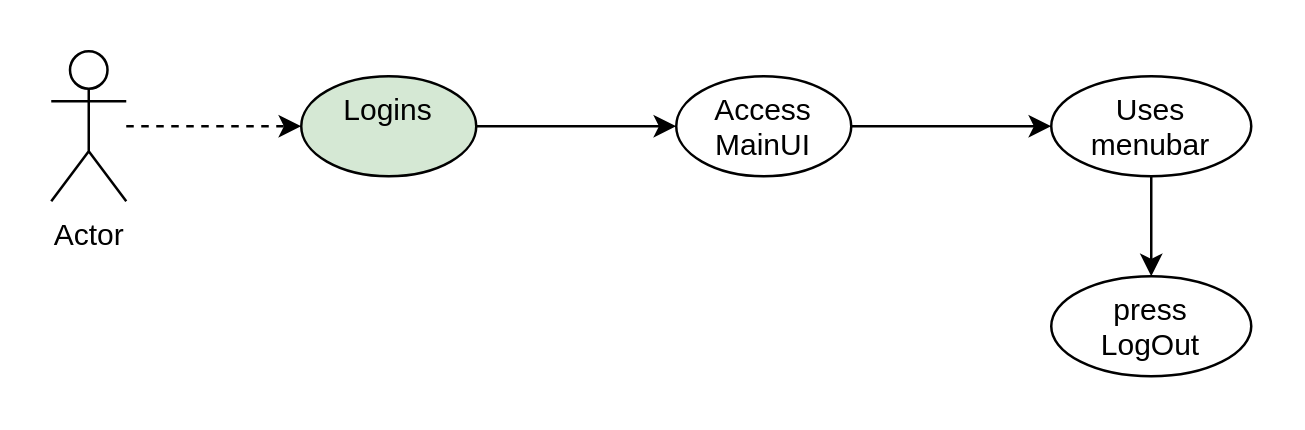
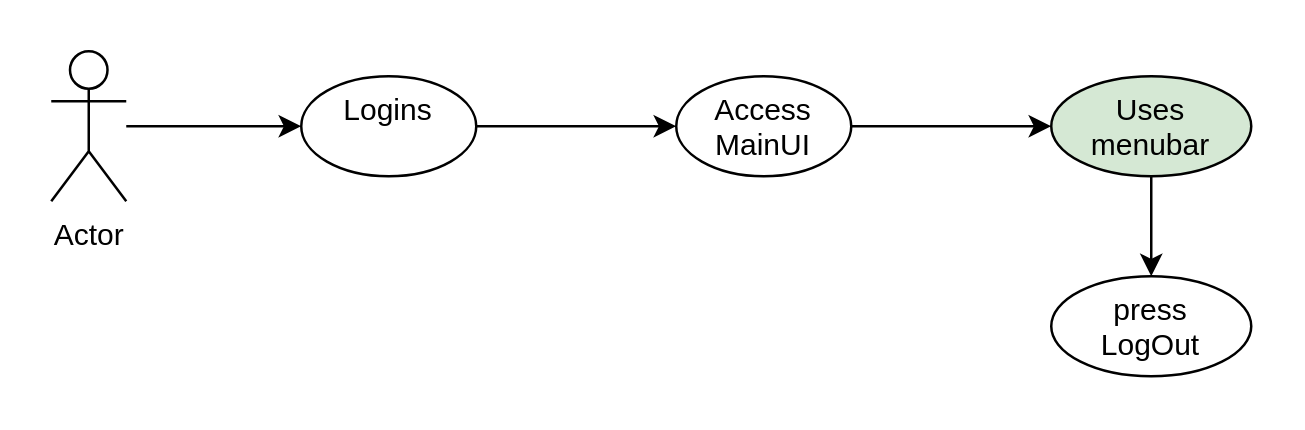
edge "Actor" -> "Logins": style dashed -> solid
node "Logins": fillcolor #d5e8d4 -> #ffffff
node "Uses menubar": fillcolor #ffffff -> #d5e8d4
